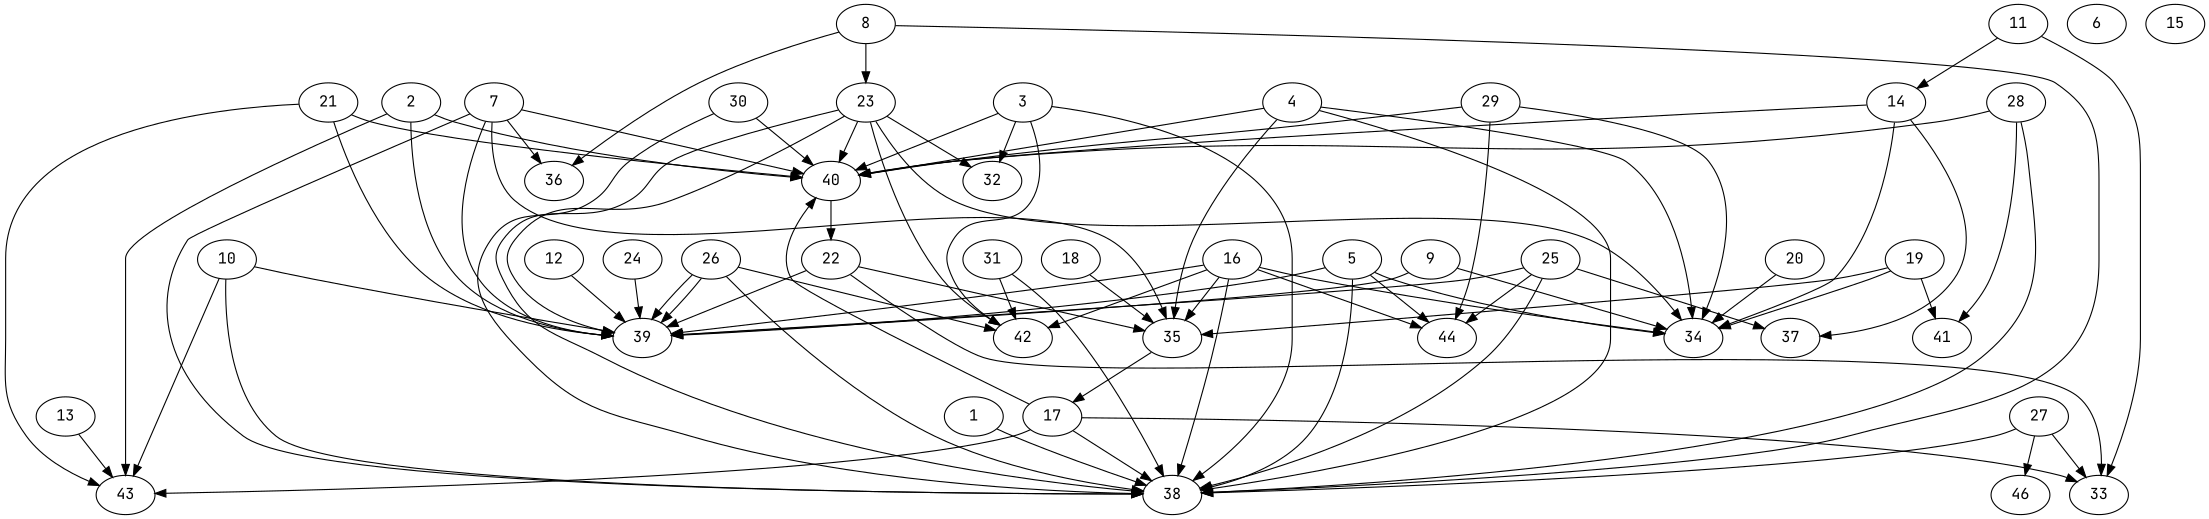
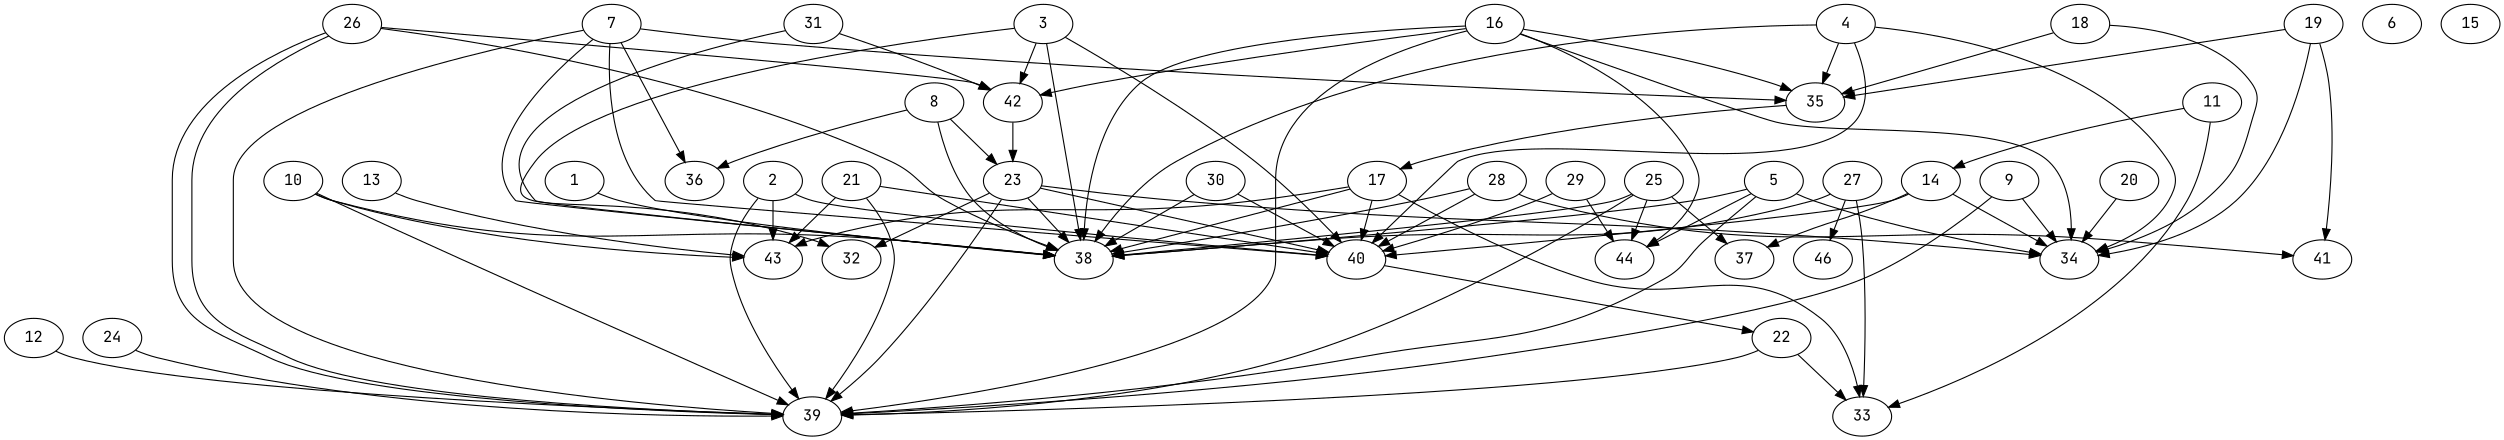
edge "29" -> "34": now "18" -> "34"
edge "23" -> "42": reversed
edge "22" -> "35": removed
